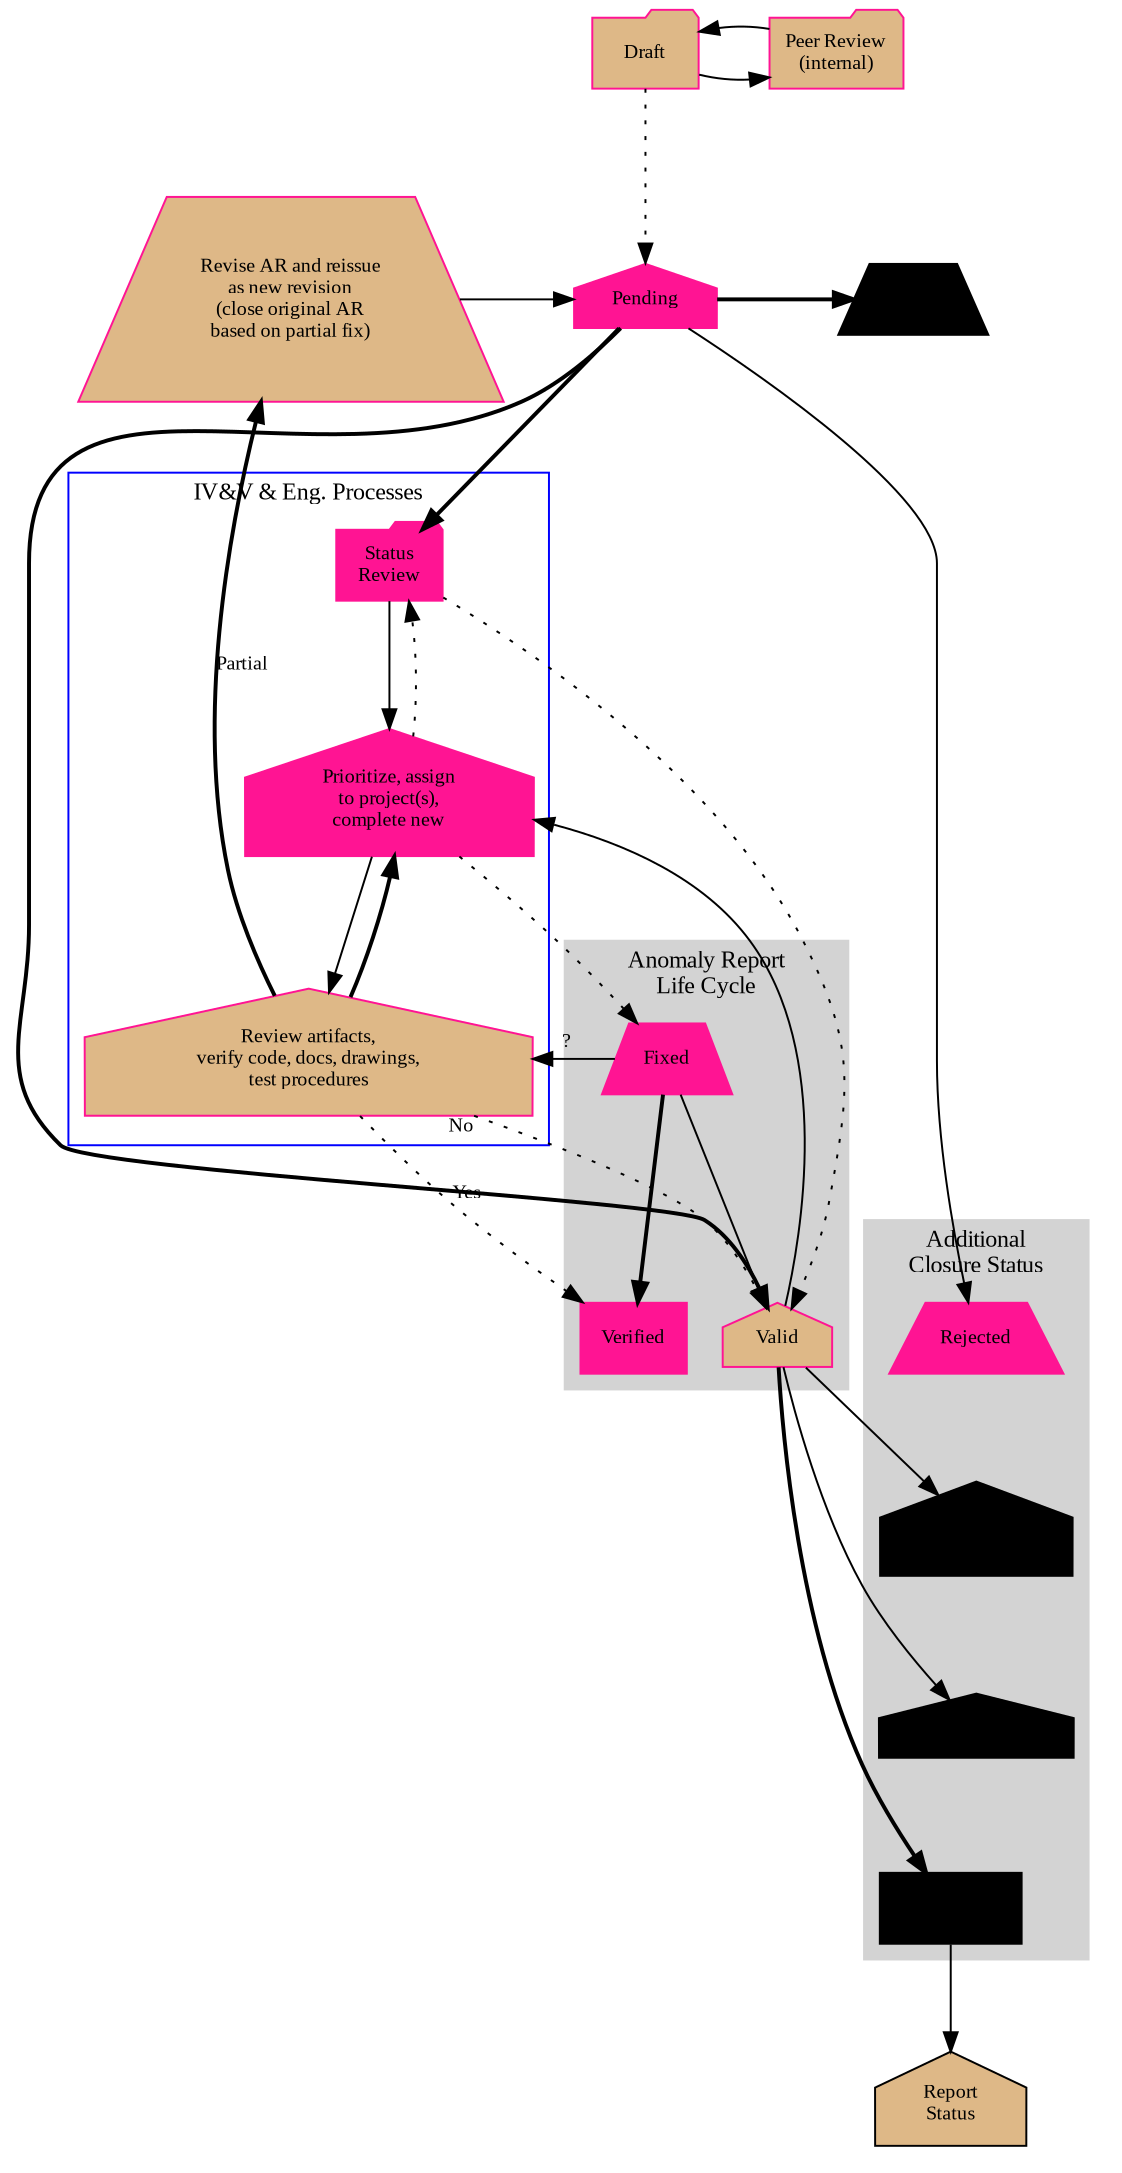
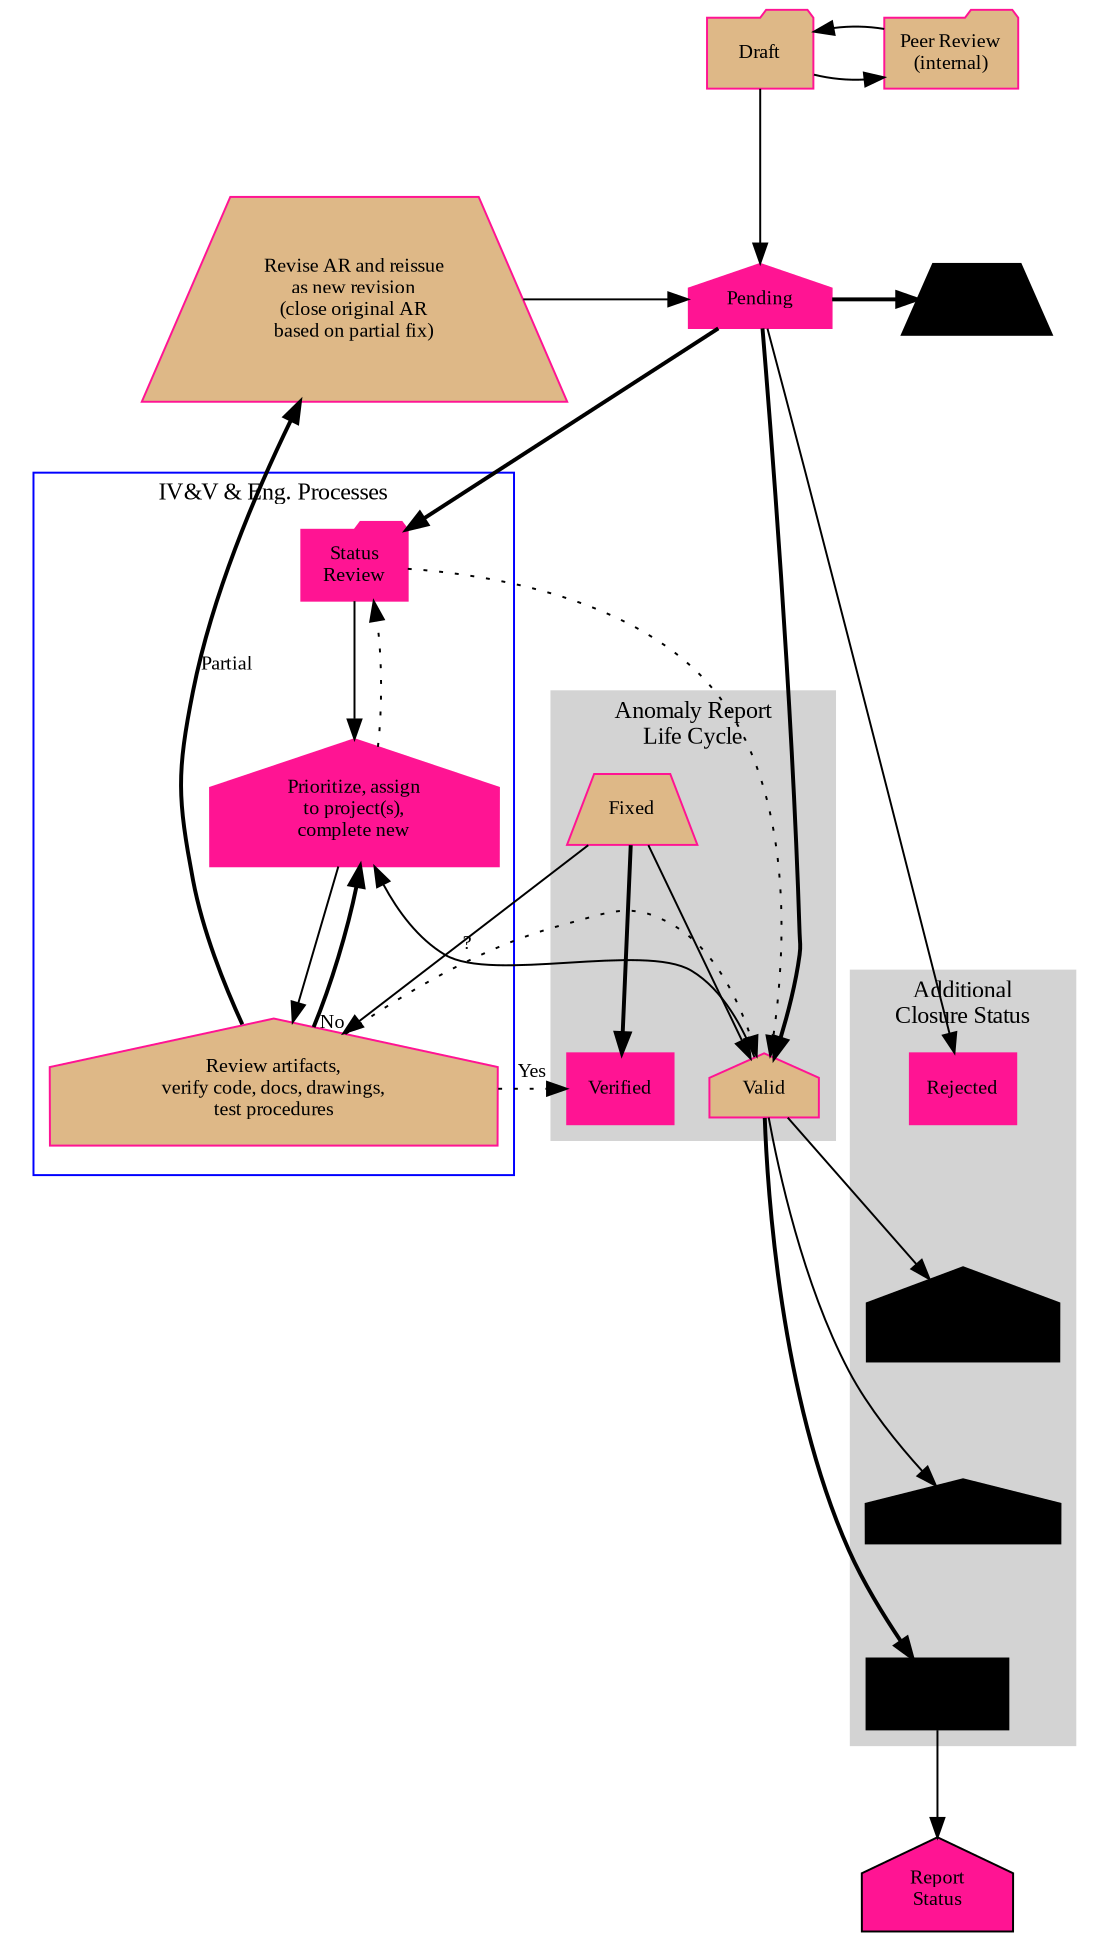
edge "Draft" -> "Pending": style dotted -> solid
edge "Prioritize, assign to project(s), complete new" -> "Fixed": removed
node "Fixed": fillcolor deeppink -> burlywood
node "Rejected": shape trapezium -> box
node "Report Status": fillcolor burlywood -> deeppink
